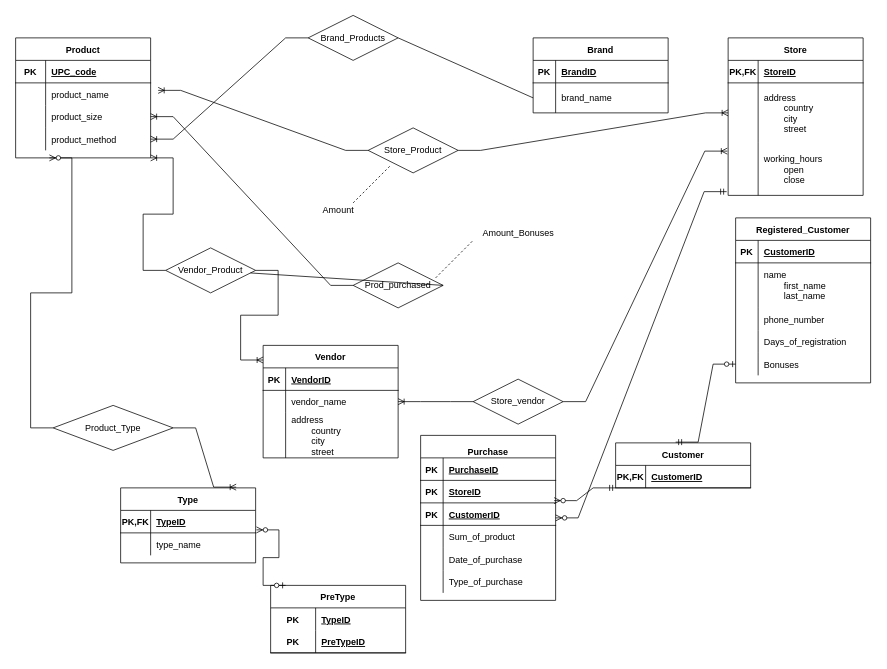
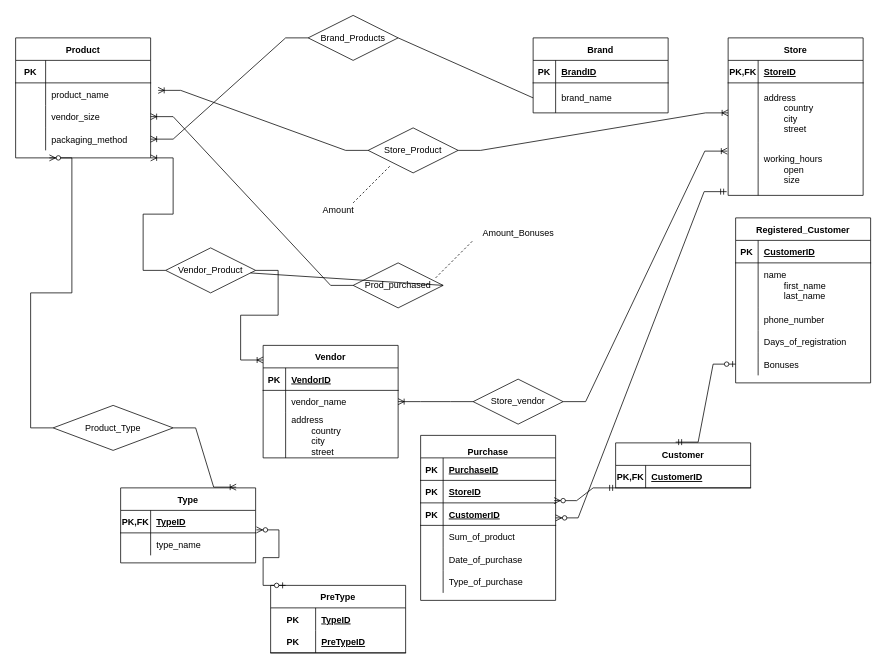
node "UPC_code": removed
node "product_size": label "product_size" -> "vendor_size"
node "product_method": label "product_method" -> "packaging_method"
node "working_hours open close": label "working_hours open close" -> "working_hours open size"
